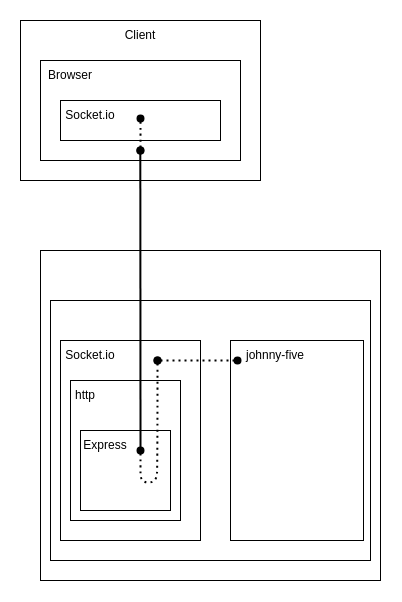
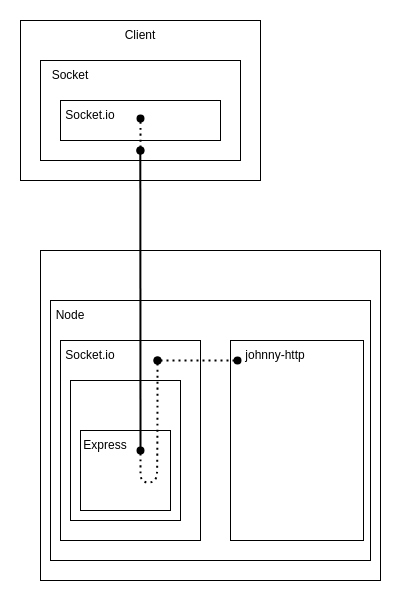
node "Browser": label "Browser" -> "Socket"
node "Node": added
node "johnny-five": label "johnny-five" -> "johnny-http"
node "http": removed
